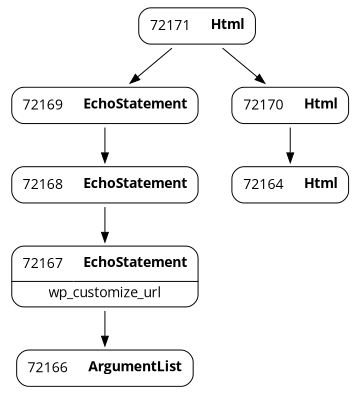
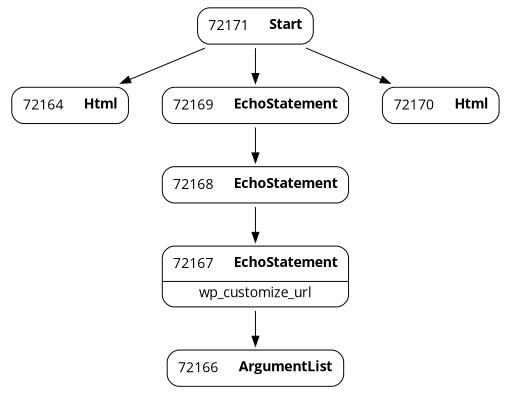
node "72171": text "Html" -> "Start"
edge "72170" -> "72164": now "72171" -> "72164"
